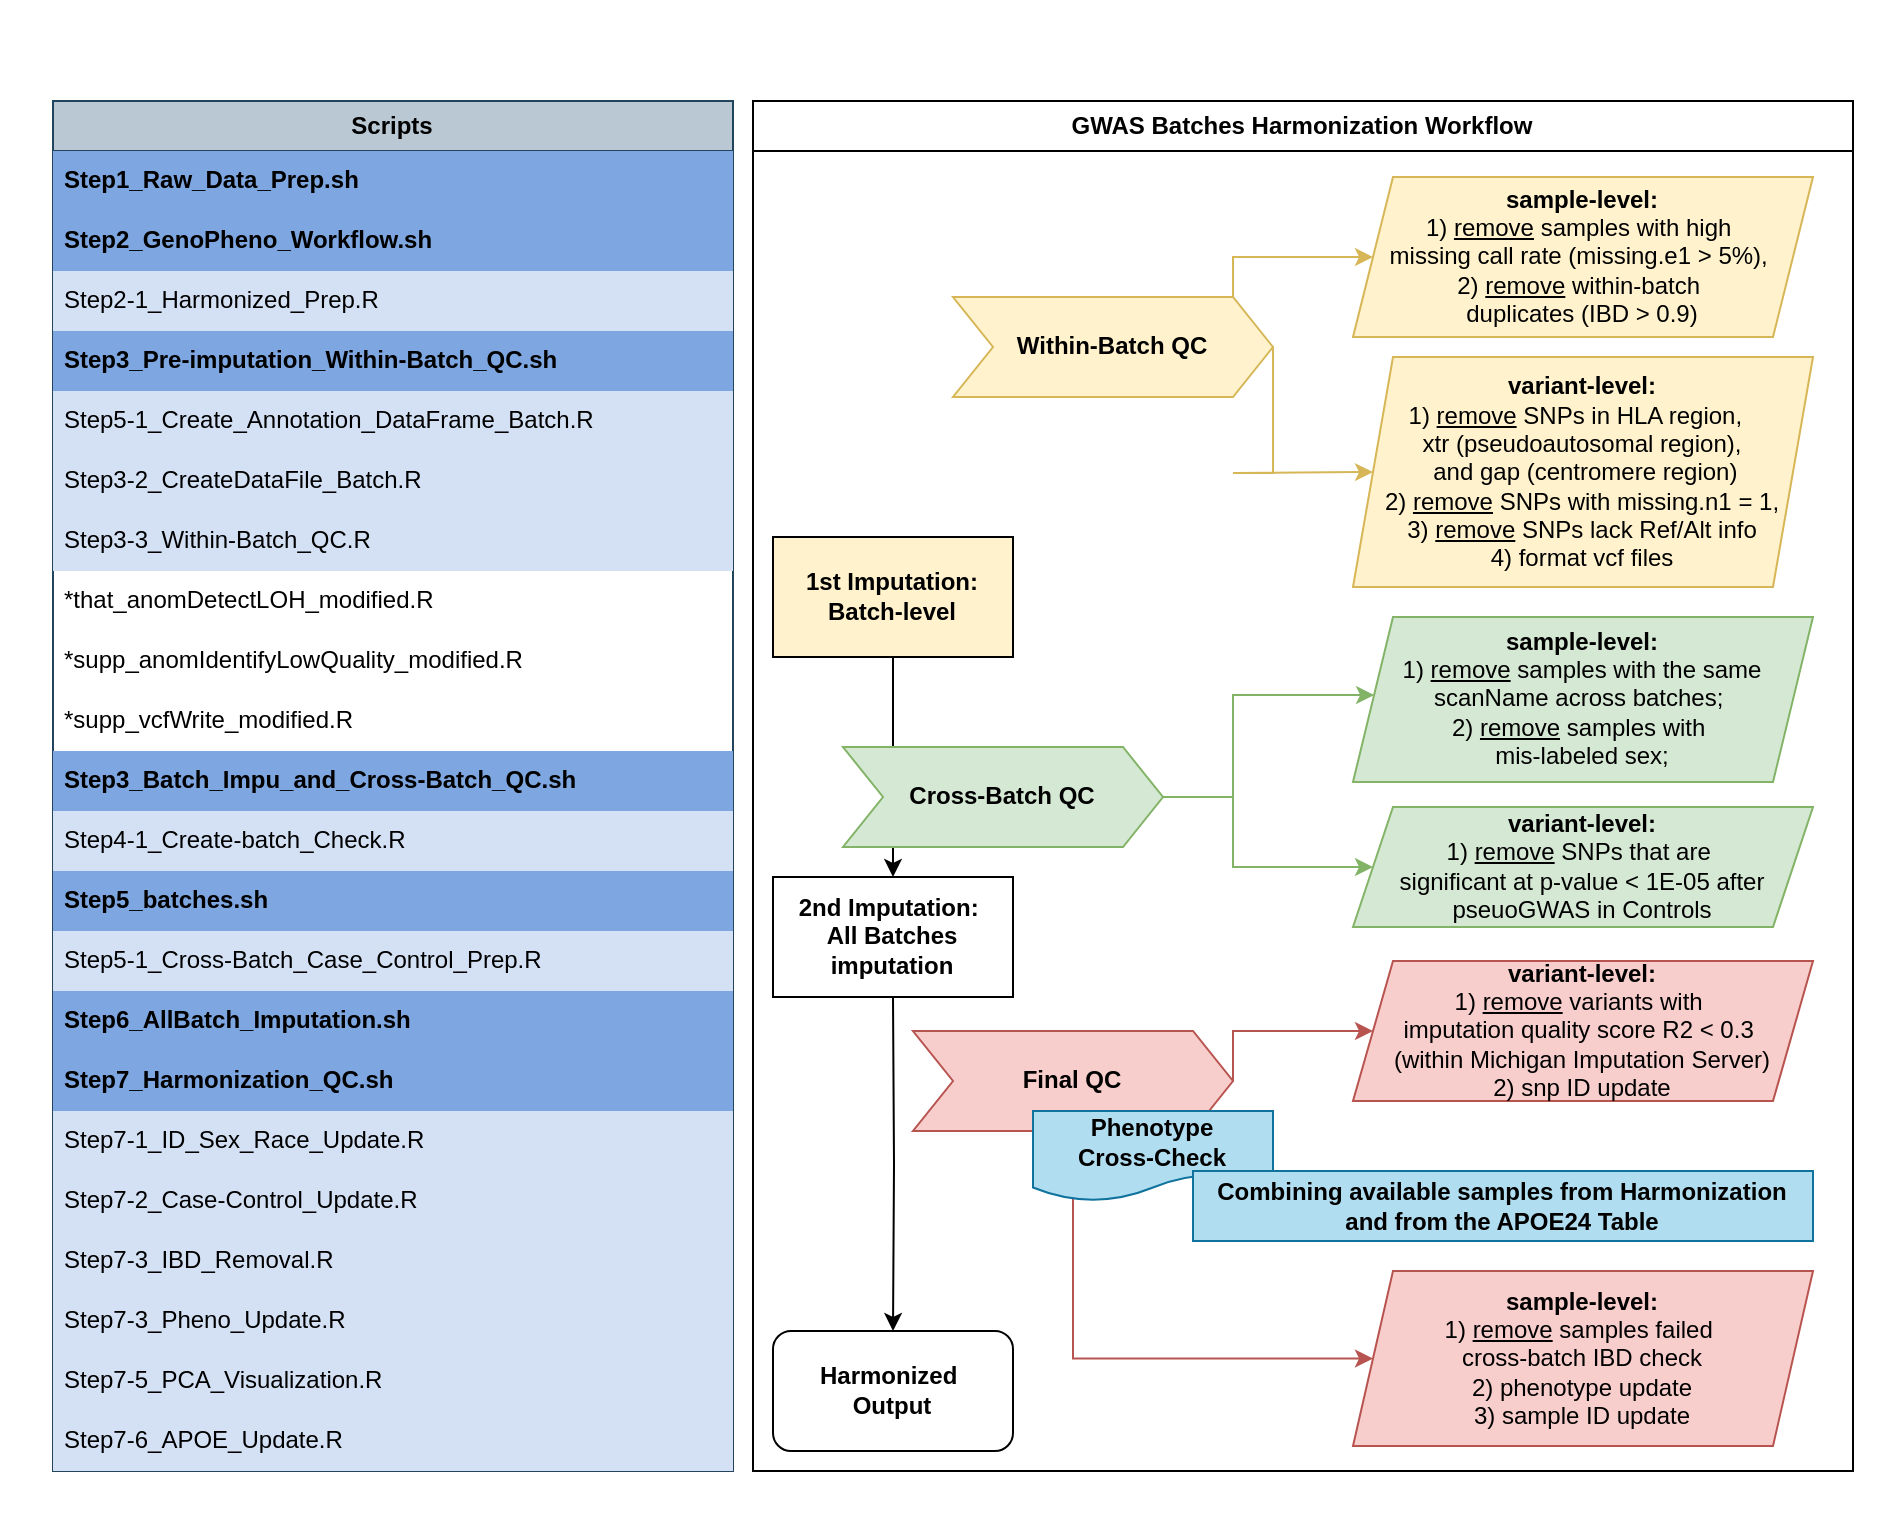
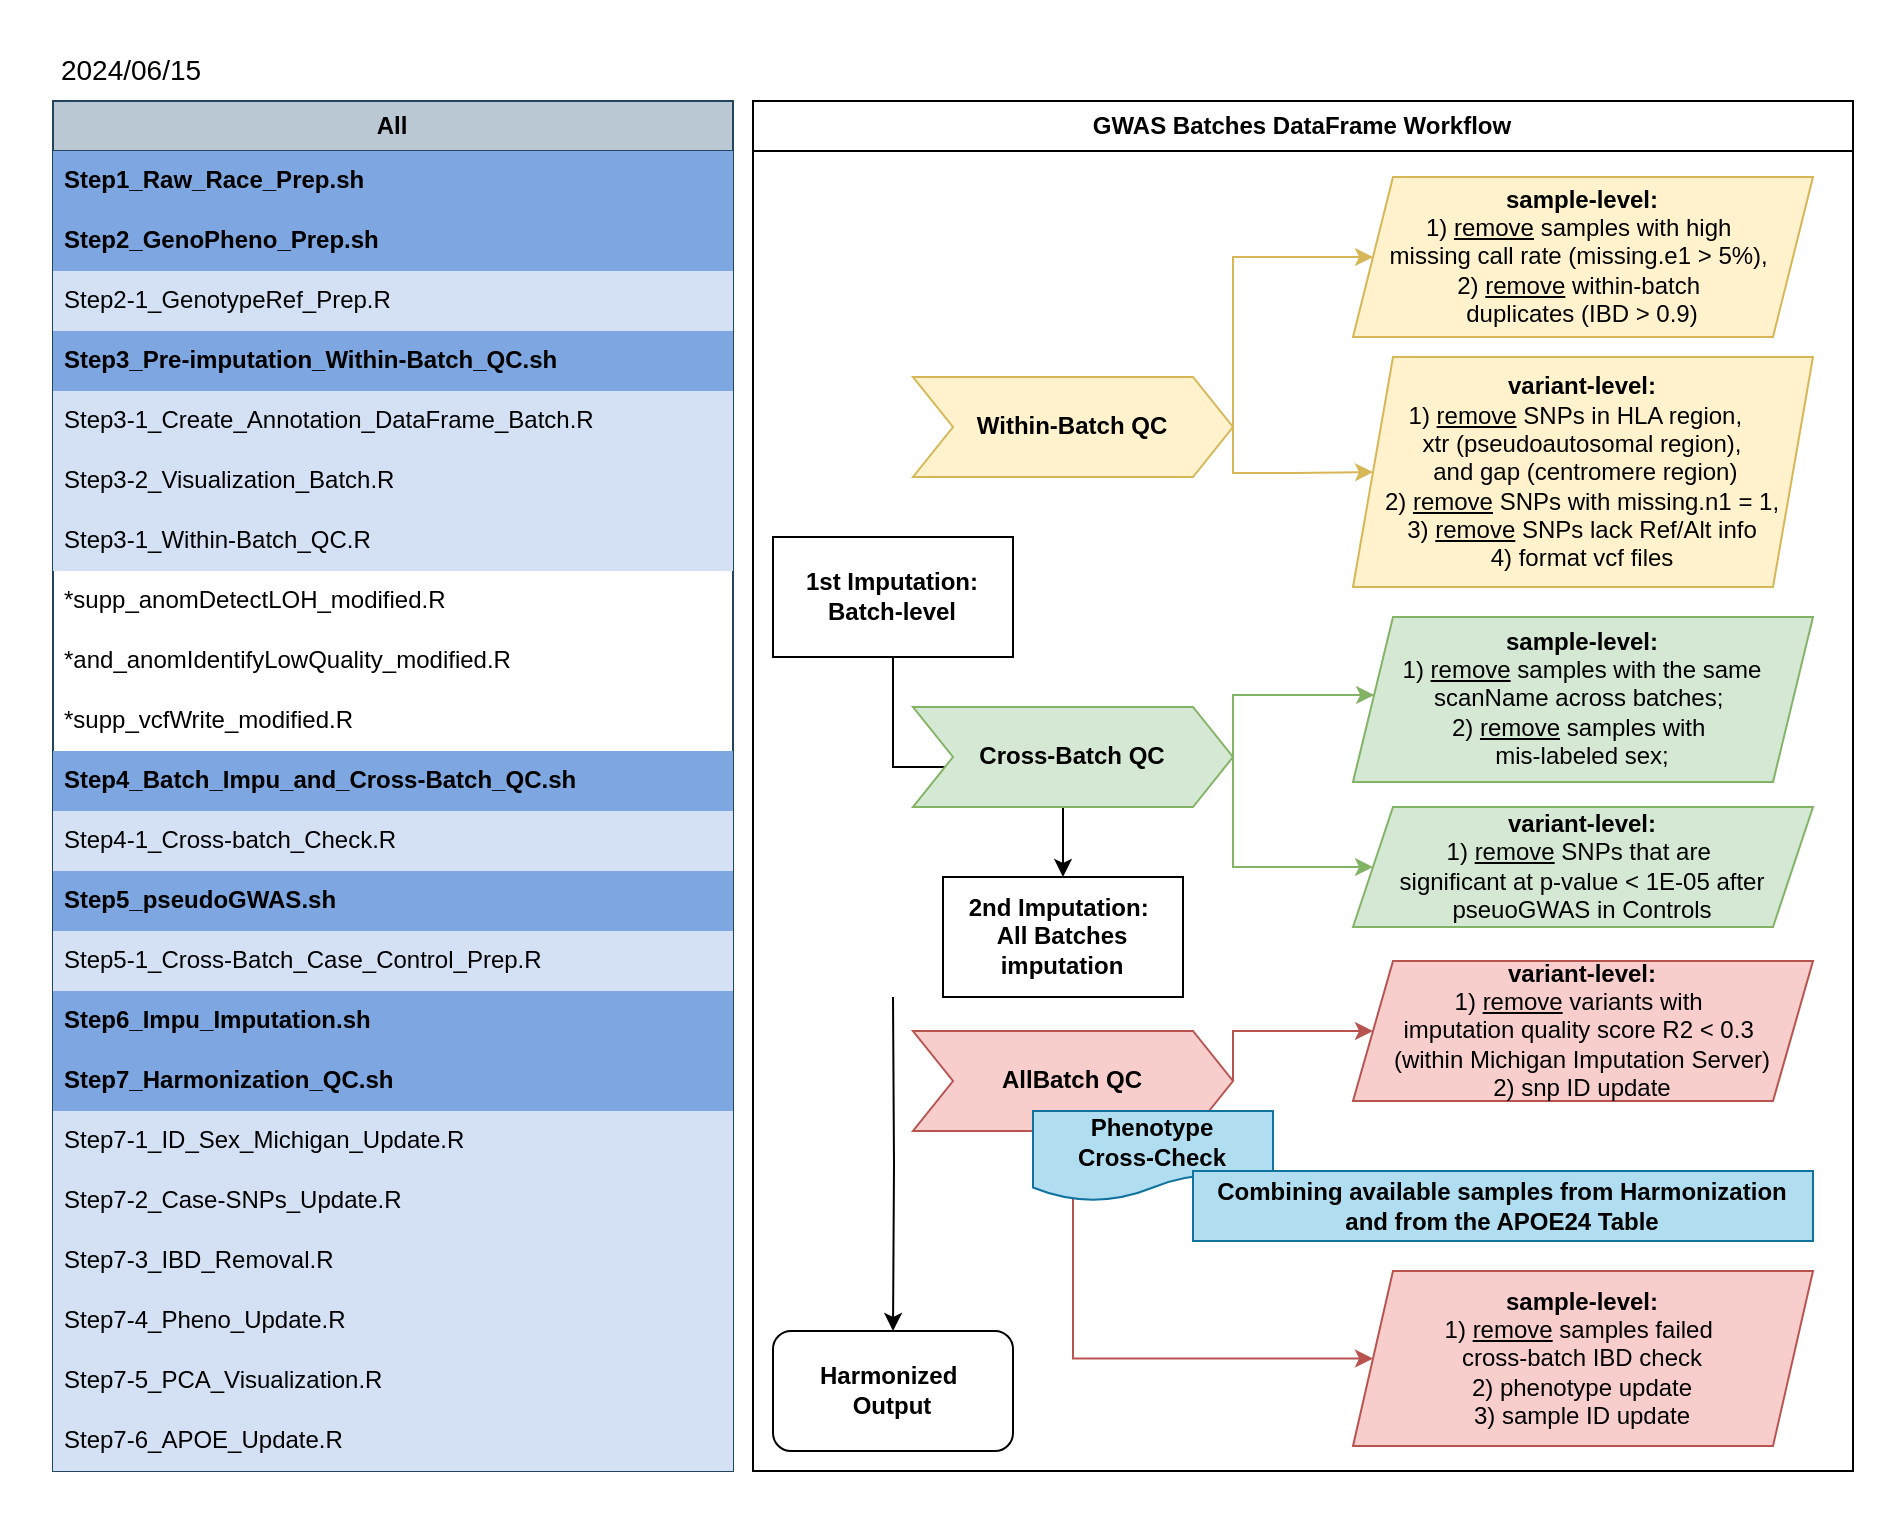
node "2024/06/15": added
node "Scripts": label "Scripts" -> "All"
node "GWAS Batches Harmonization Workflow": label "GWAS Batches Harmonization Workflow" -> "GWAS Batches DataFrame Workflow"
node "Step1_Raw_Data_Prep.sh": label "Step1_Raw_Data_Prep.sh" -> "Step1_Raw_Race_Prep.sh"
node "Step2_GenoPheno_Workflow.sh": label "Step2_GenoPheno_Workflow.sh" -> "Step2_GenoPheno_Prep.sh"
node "Step2-1_Harmonized_Prep.R": label "Step2-1_Harmonized_Prep.R" -> "Step2-1_GenotypeRef_Prep.R"
node "Within-Batch QC": moved (1113, 347) -> (1073, 427)
node "Step5-1_Create_Annotation_DataFrame_Batch.R": label "Step5-1_Create_Annotation_DataFrame_Batch.R" -> "Step3-1_Create_Annotation_DataFrame_Batch.R"
node "Step3-2_CreateDataFile_Batch.R": label "Step3-2_CreateDataFile_Batch.R" -> "Step3-2_Visualization_Batch.R"
node "Step3-3_Within-Batch_QC.R": label "Step3-3_Within-Batch_QC.R" -> "Step3-1_Within-Batch_QC.R"
node "1st Imputation: Batch-level": fillcolor #fff2cc -> #ffffff
node "*that_anomDetectLOH_modified.R": label "*that_anomDetectLOH_modified.R" -> "*supp_anomDetectLOH_modified.R"
node "*supp_anomIdentifyLowQuality_modified.R": label "*supp_anomIdentifyLowQuality_modified.R" -> "*and_anomIdentifyLowQuality_modified.R"
node "Step3_Batch_Impu_and_Cross-Batch_QC.sh": label "Step3_Batch_Impu_and_Cross-Batch_QC.sh" -> "Step4_Batch_Impu_and_Cross-Batch_QC.sh"
node "Cross-Batch QC": moved (1003, 797) -> (1073, 757)
node "Step4-1_Create-batch_Check.R": label "Step4-1_Create-batch_Check.R" -> "Step4-1_Cross-batch_Check.R"
node "Step5_batches.sh": label "Step5_batches.sh" -> "Step5_pseudoGWAS.sh"
node "2nd Imputation: All Batches imputation": moved (893, 937) -> (1063, 937)
node "Step6_AllBatch_Imputation.sh": label "Step6_AllBatch_Imputation.sh" -> "Step6_Impu_Imputation.sh"
node "Final QC": label "Final QC" -> "AllBatch QC"
node "Step7-1_ID_Sex_Race_Update.R": label "Step7-1_ID_Sex_Race_Update.R" -> "Step7-1_ID_Sex_Michigan_Update.R"
node "Step7-2_Case-Control_Update.R": label "Step7-2_Case-Control_Update.R" -> "Step7-2_Case-SNPs_Update.R"
node "Step7-3_Pheno_Update.R": label "Step7-3_Pheno_Update.R" -> "Step7-4_Pheno_Update.R"
